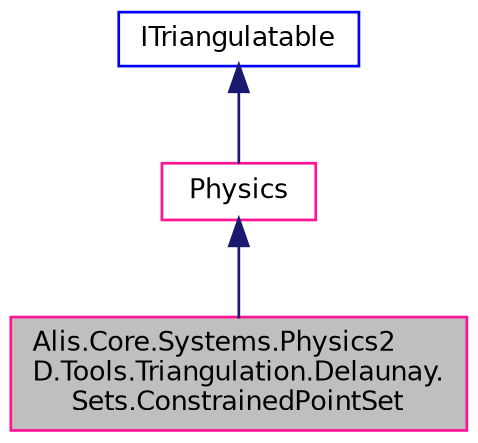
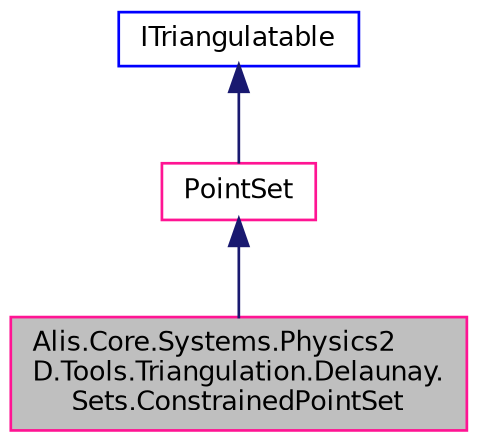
node "Physics": label "Physics" -> "PointSet"
